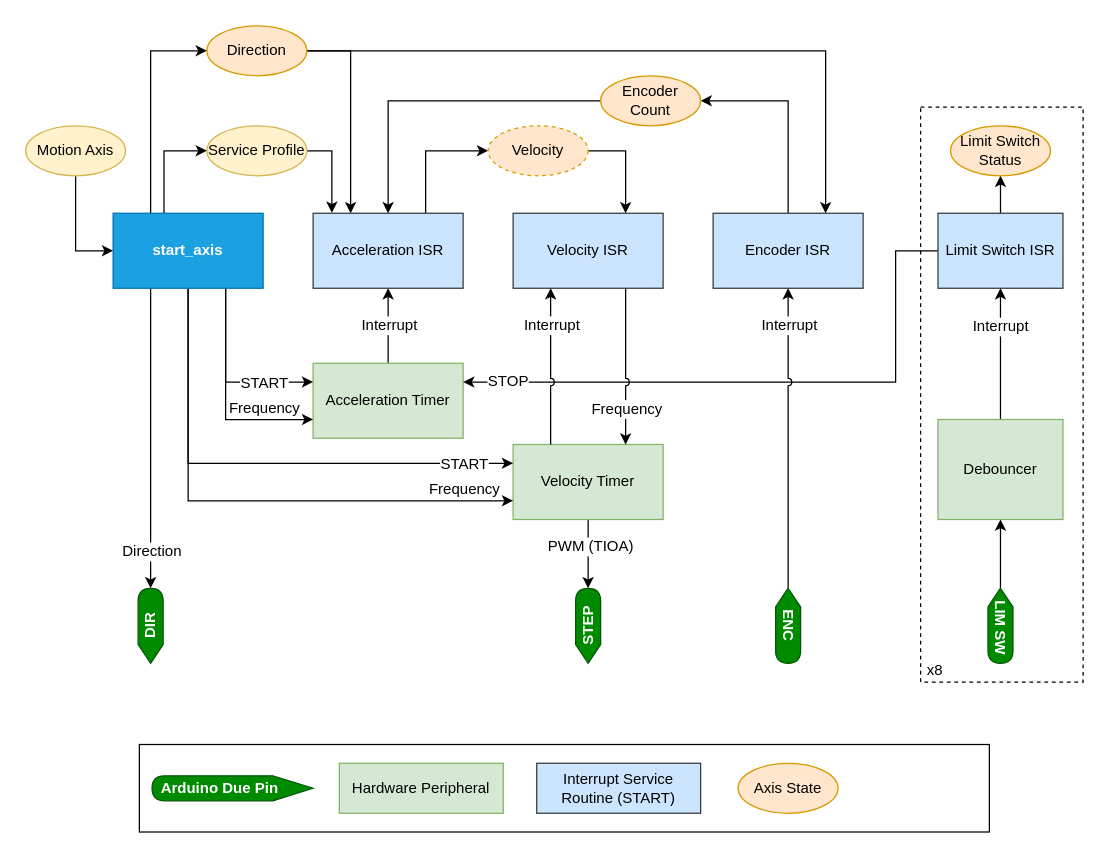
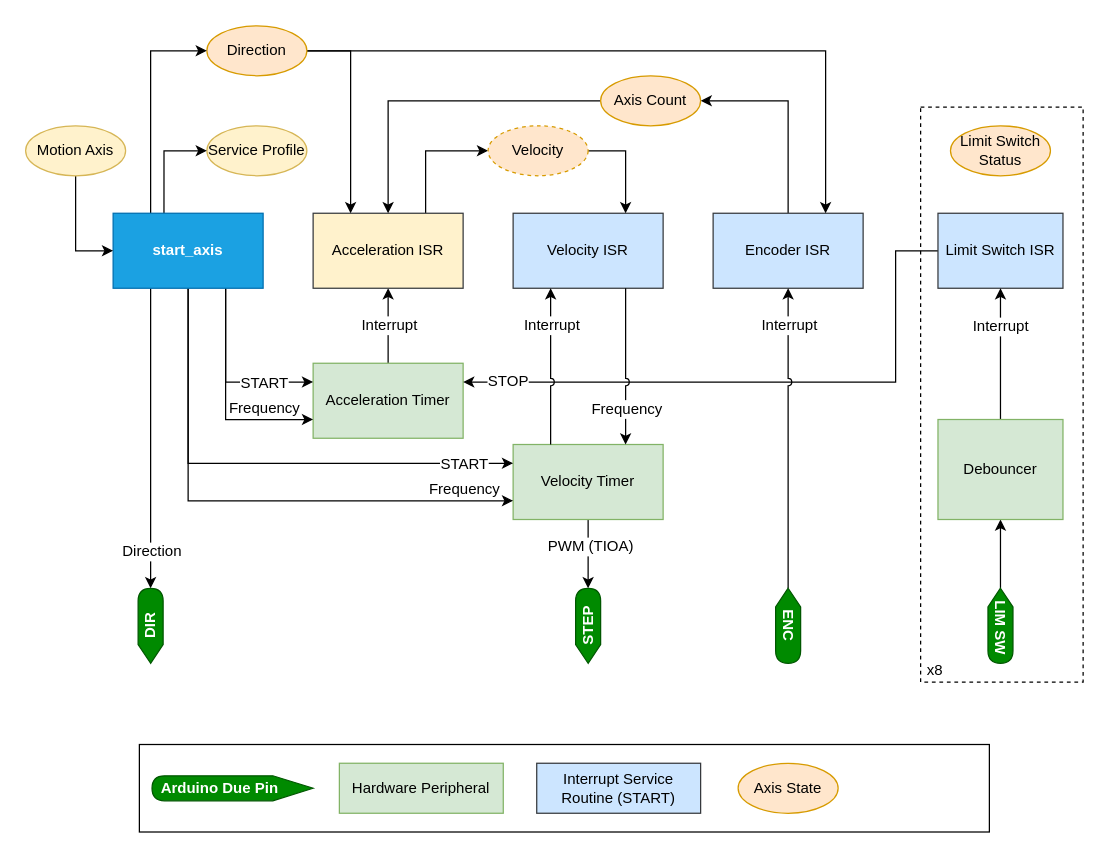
node "Encoder Count": label "Encoder Count" -> "Axis Count"
edge "Service Profile" -> "Acceleration ISR": removed
edge "Limit Switch ISR" -> "Limit Switch Status": removed
node "Acceleration ISR": fillcolor #cce5ff -> #fff2cc
